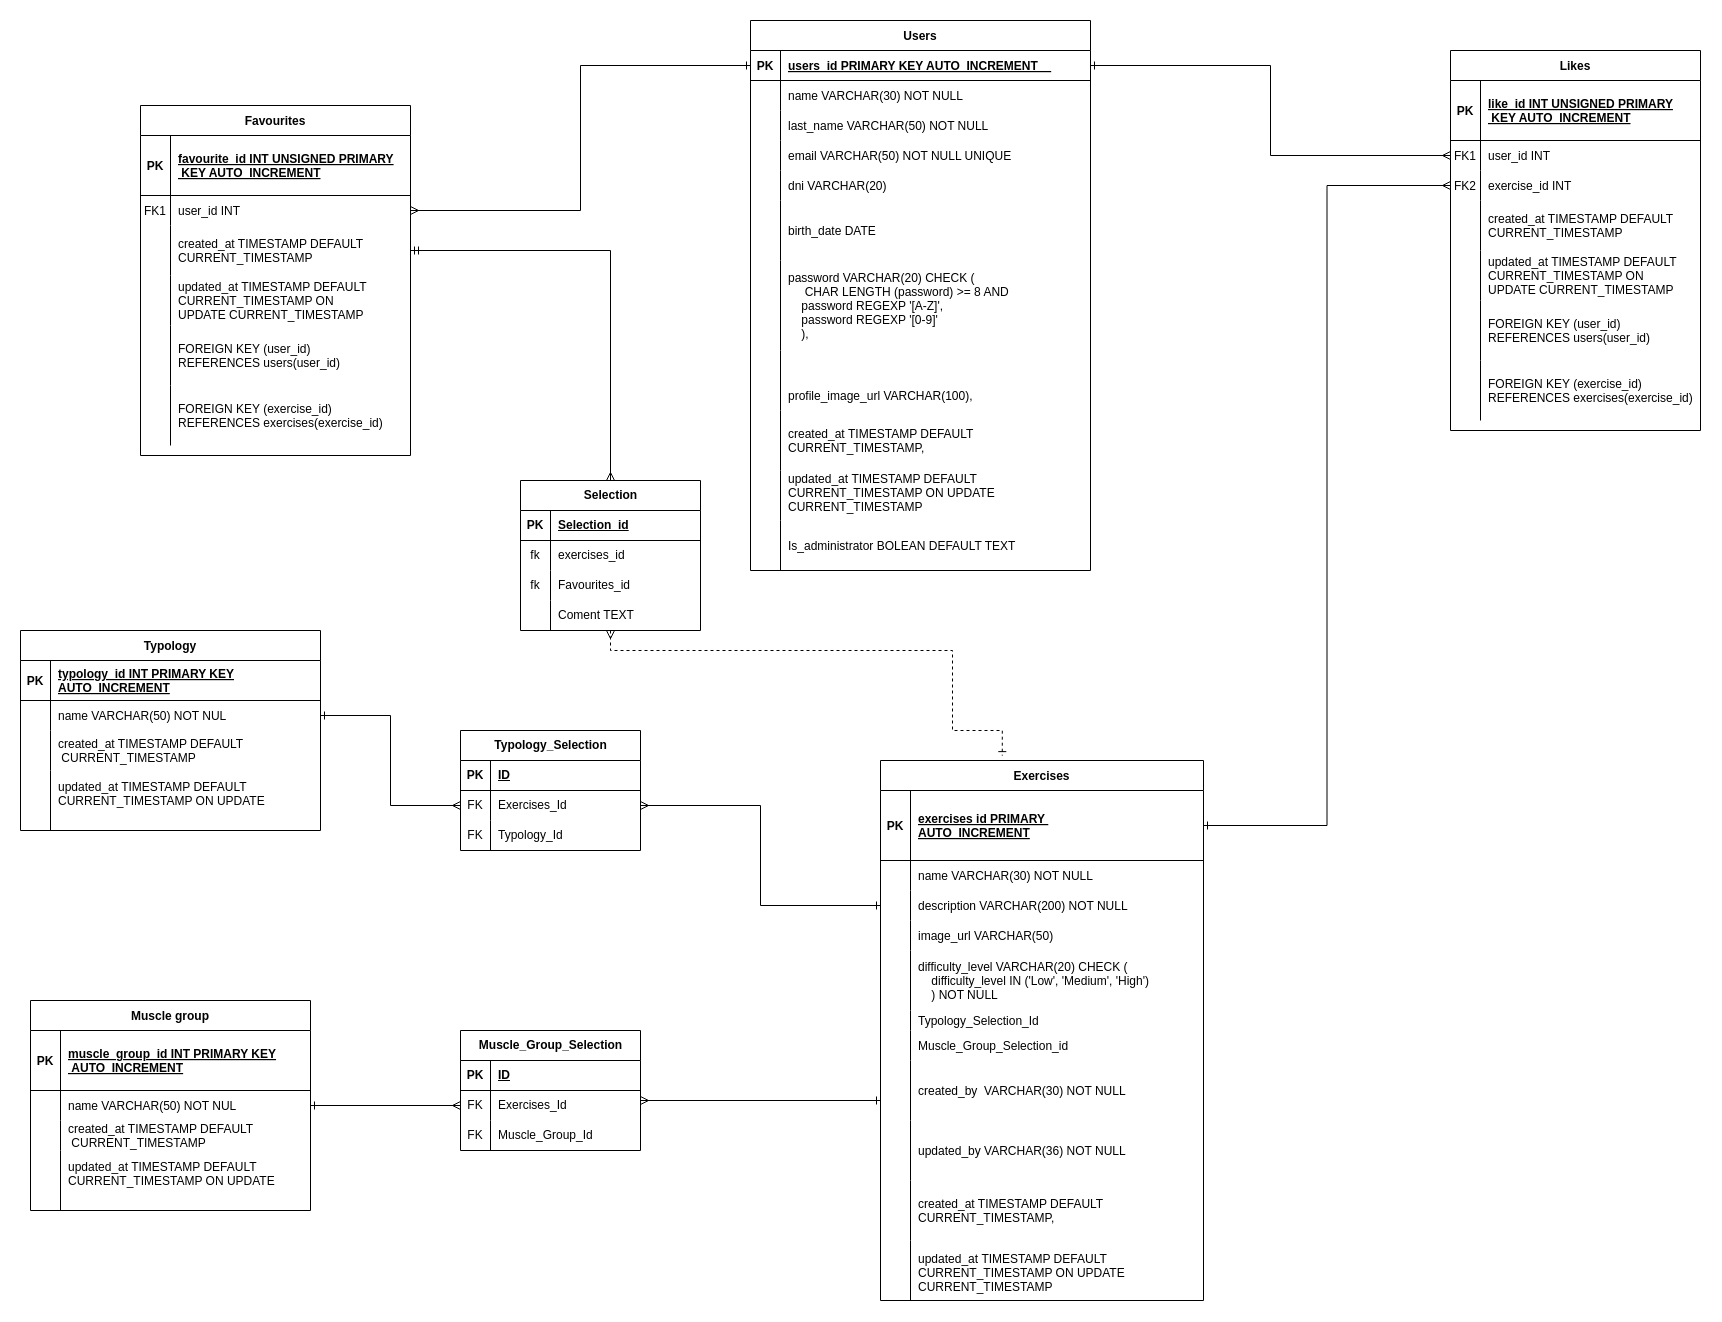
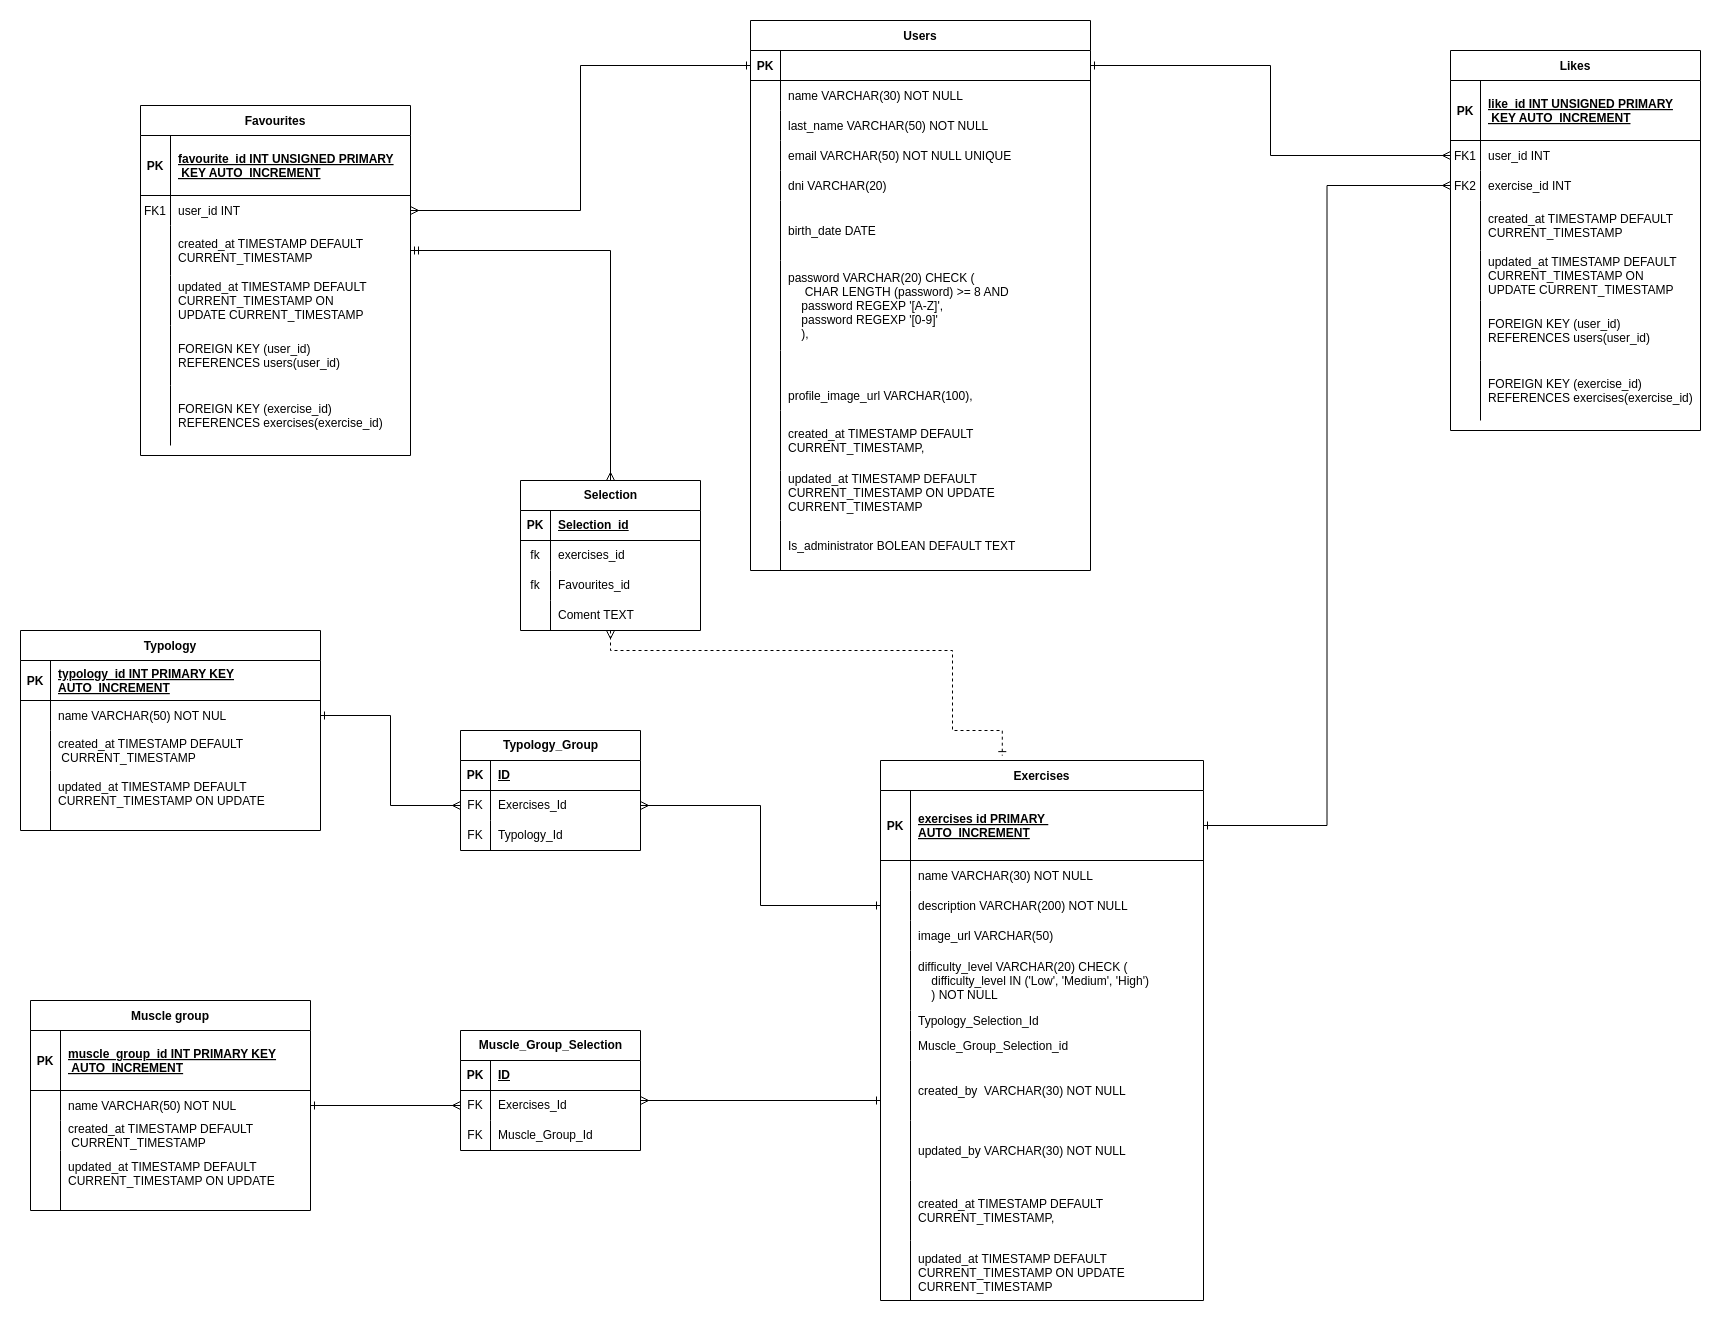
node "users_id PRIMARY KEY AUTO_INCREMENT": removed
node "Typology_Selection": label "Typology_Selection" -> "Typology_Group"
node "updated_by VARCHAR(36) NOT NULL": label "updated_by VARCHAR(36) NOT NULL" -> "updated_by VARCHAR(30) NOT NULL"
